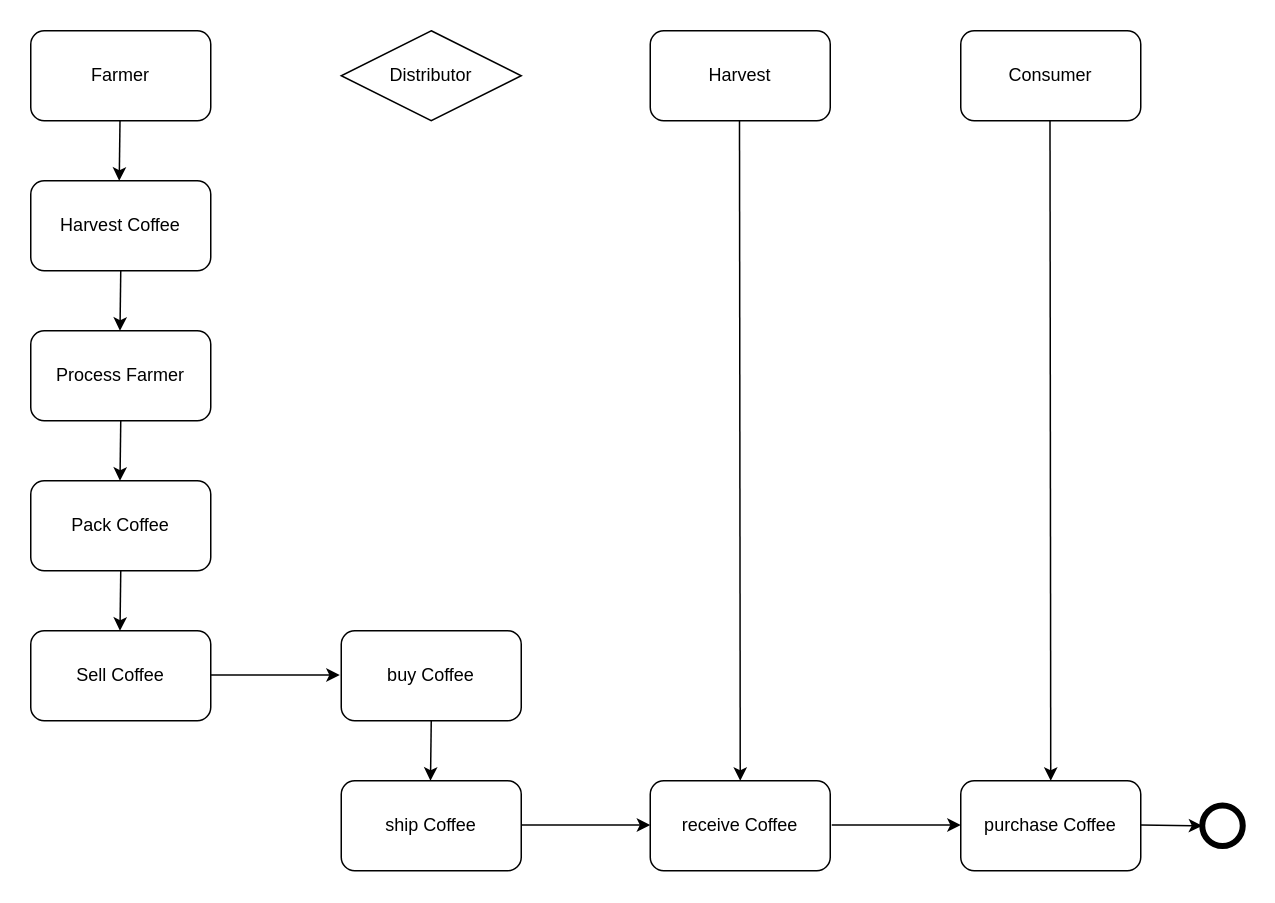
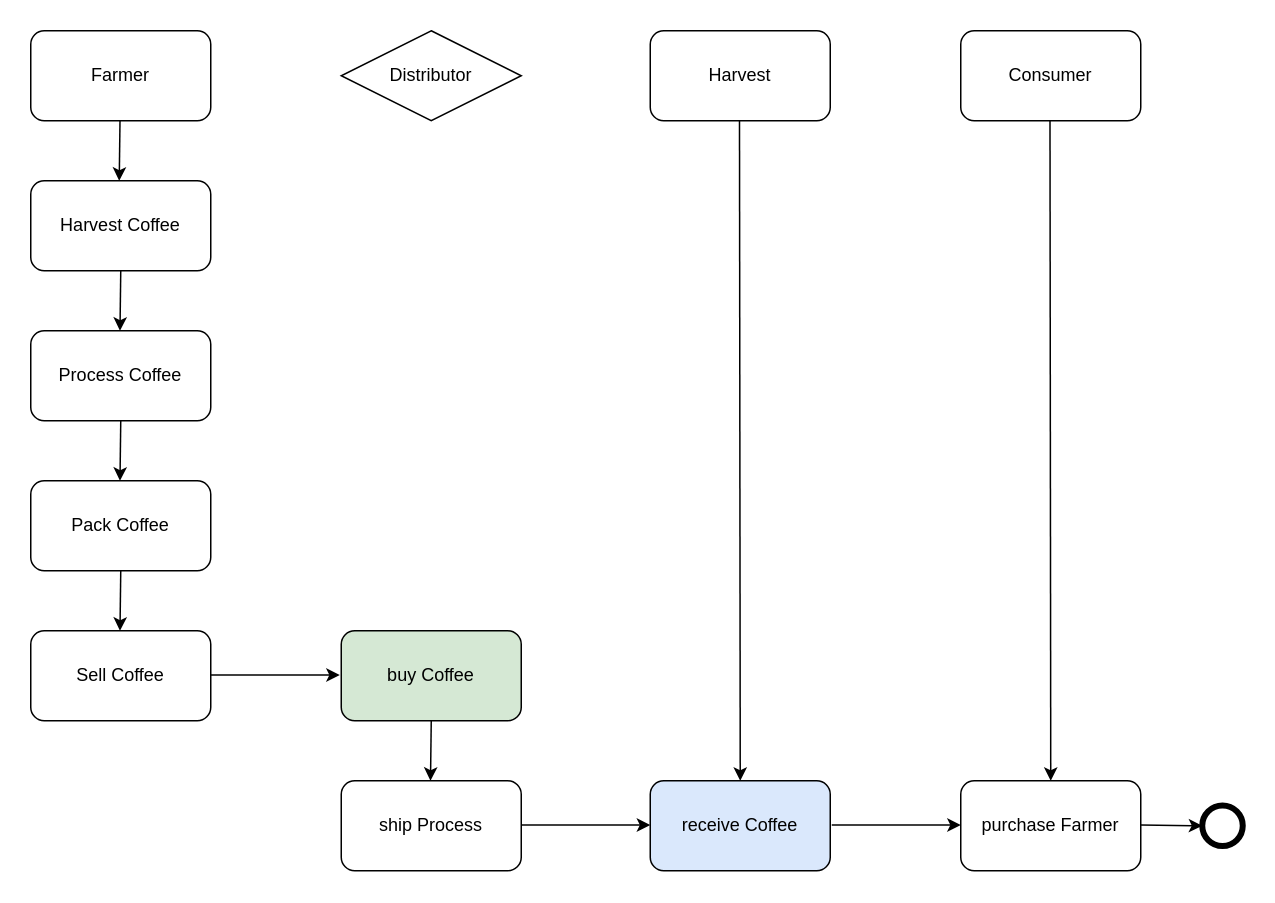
node "Process Farmer": label "Process Farmer" -> "Process Coffee"
node "buy Coffee": fillcolor #ffffff -> #d5e8d4
node "ship Coffee": label "ship Coffee" -> "ship Process"
node "receive Coffee": fillcolor #ffffff -> #dae8fc
node "purchase Coffee": label "purchase Coffee" -> "purchase Farmer"
